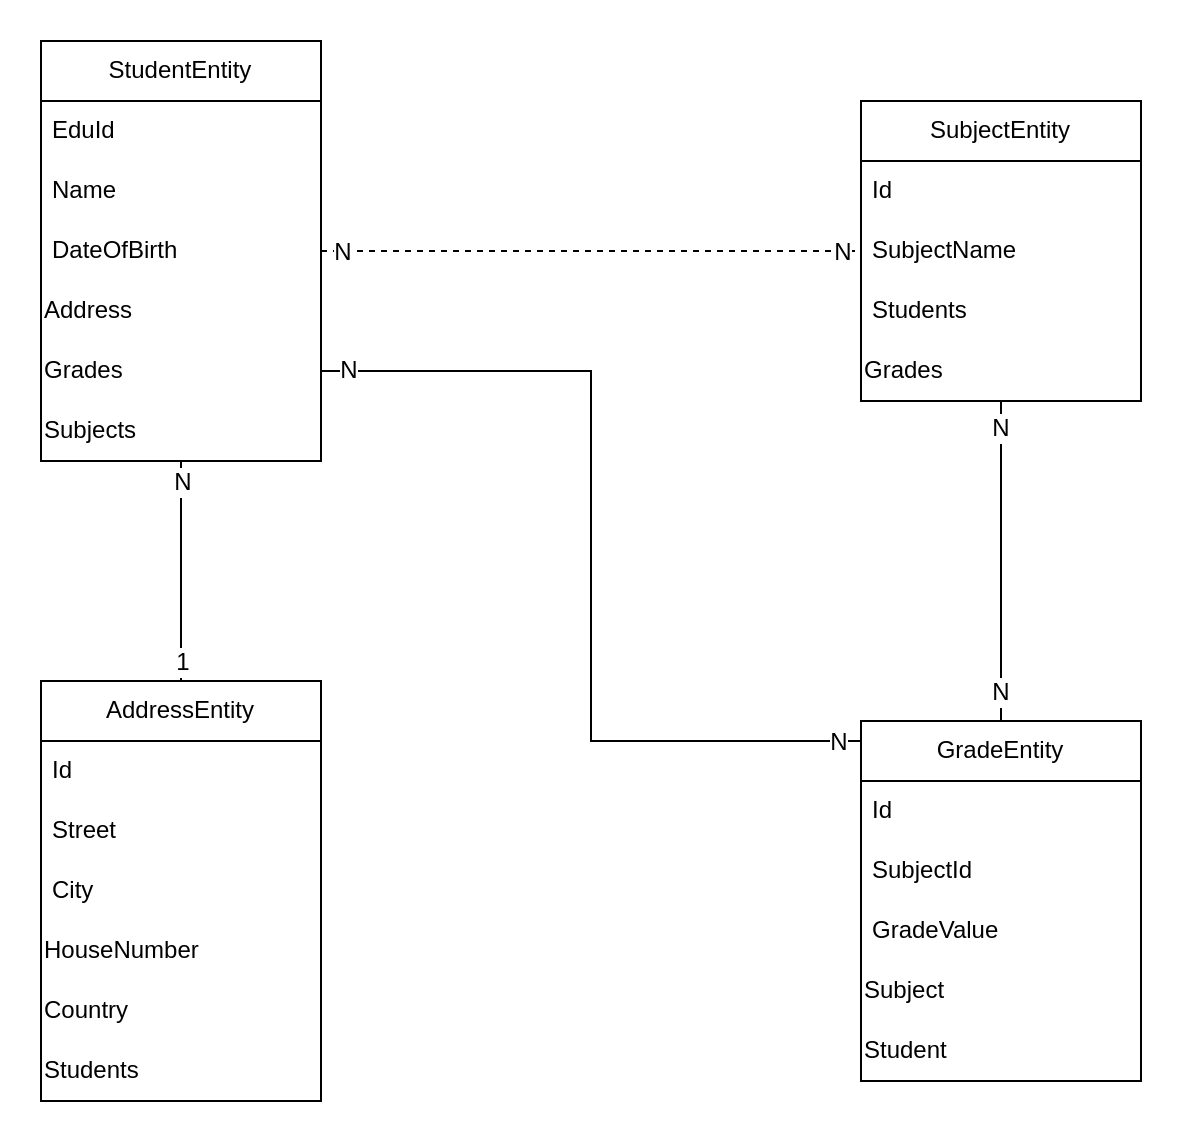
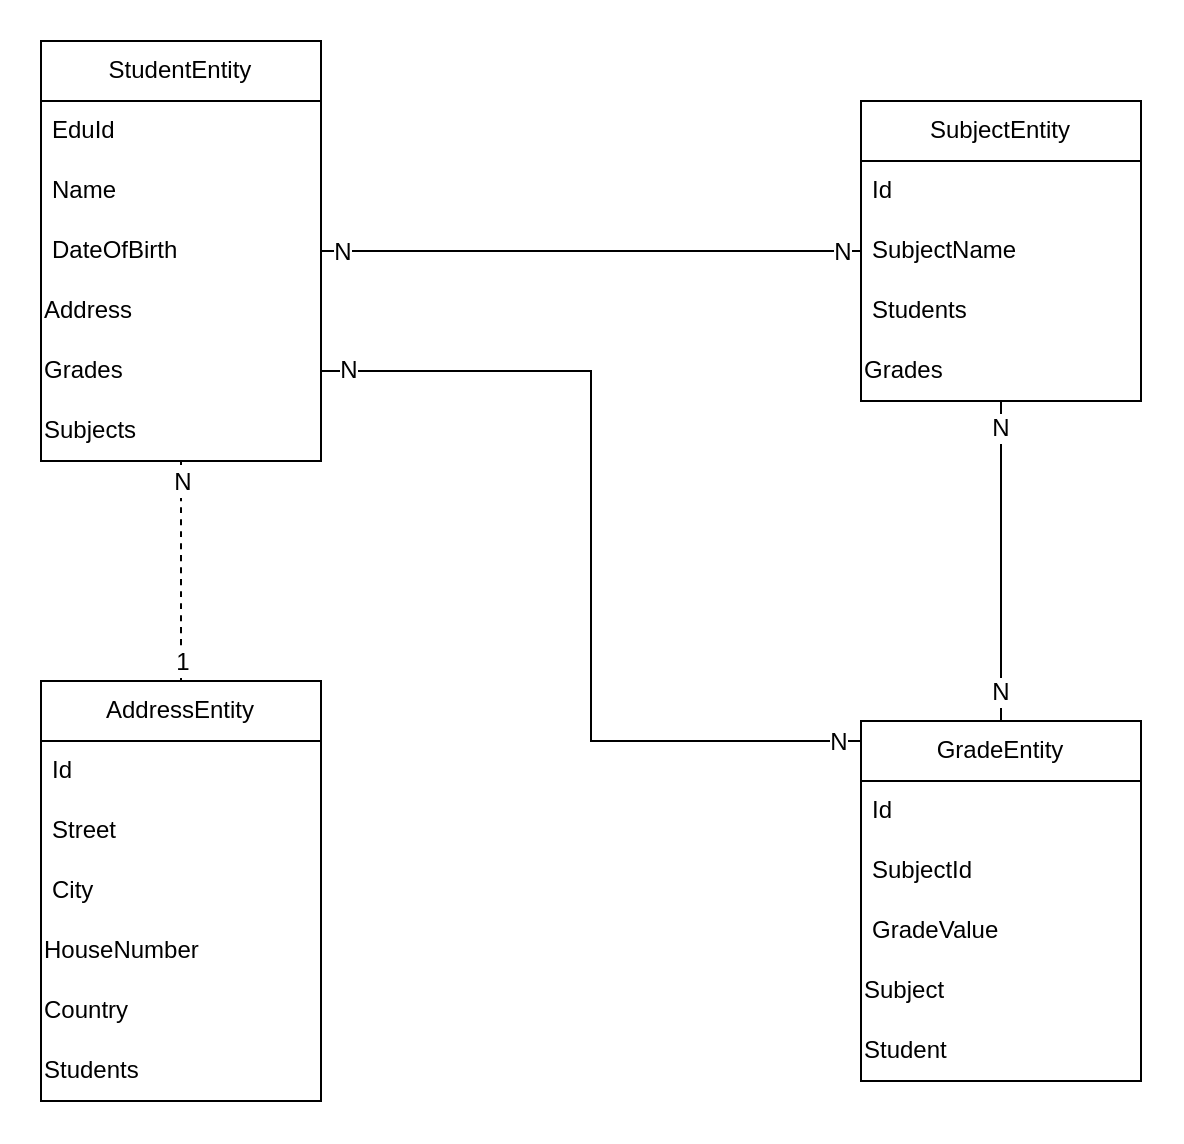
edge "DateOfBirth" -- "SubjectName": style dashed -> solid
edge "Subjects" -- "AddressEntity": style solid -> dashed
